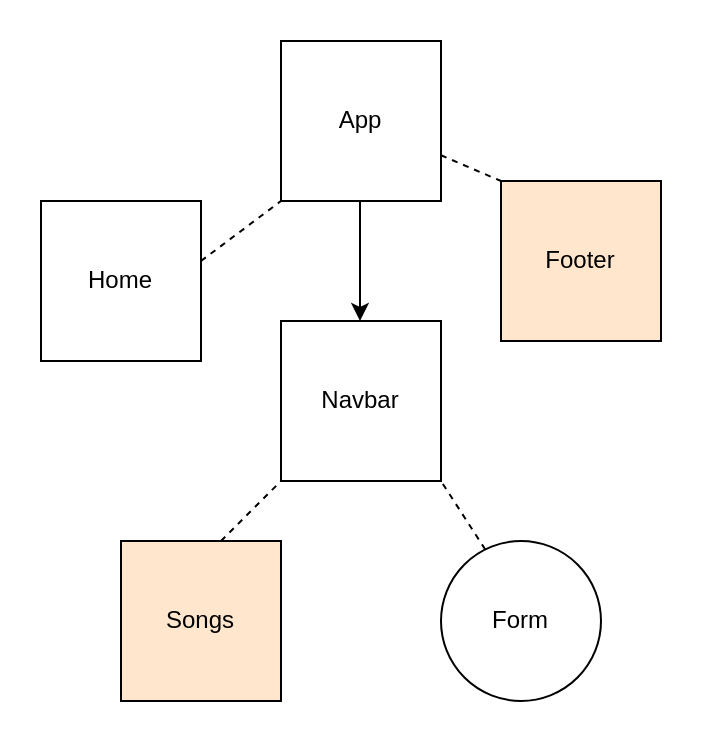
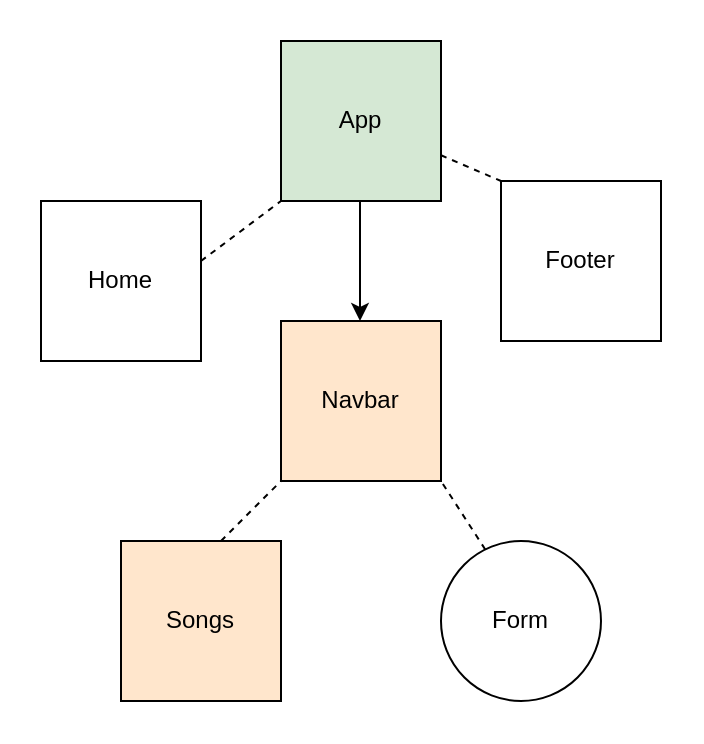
node "App": fillcolor #ffffff -> #d5e8d4
node "Footer": fillcolor #ffe6cc -> #ffffff
node "Navbar": fillcolor #ffffff -> #ffe6cc
